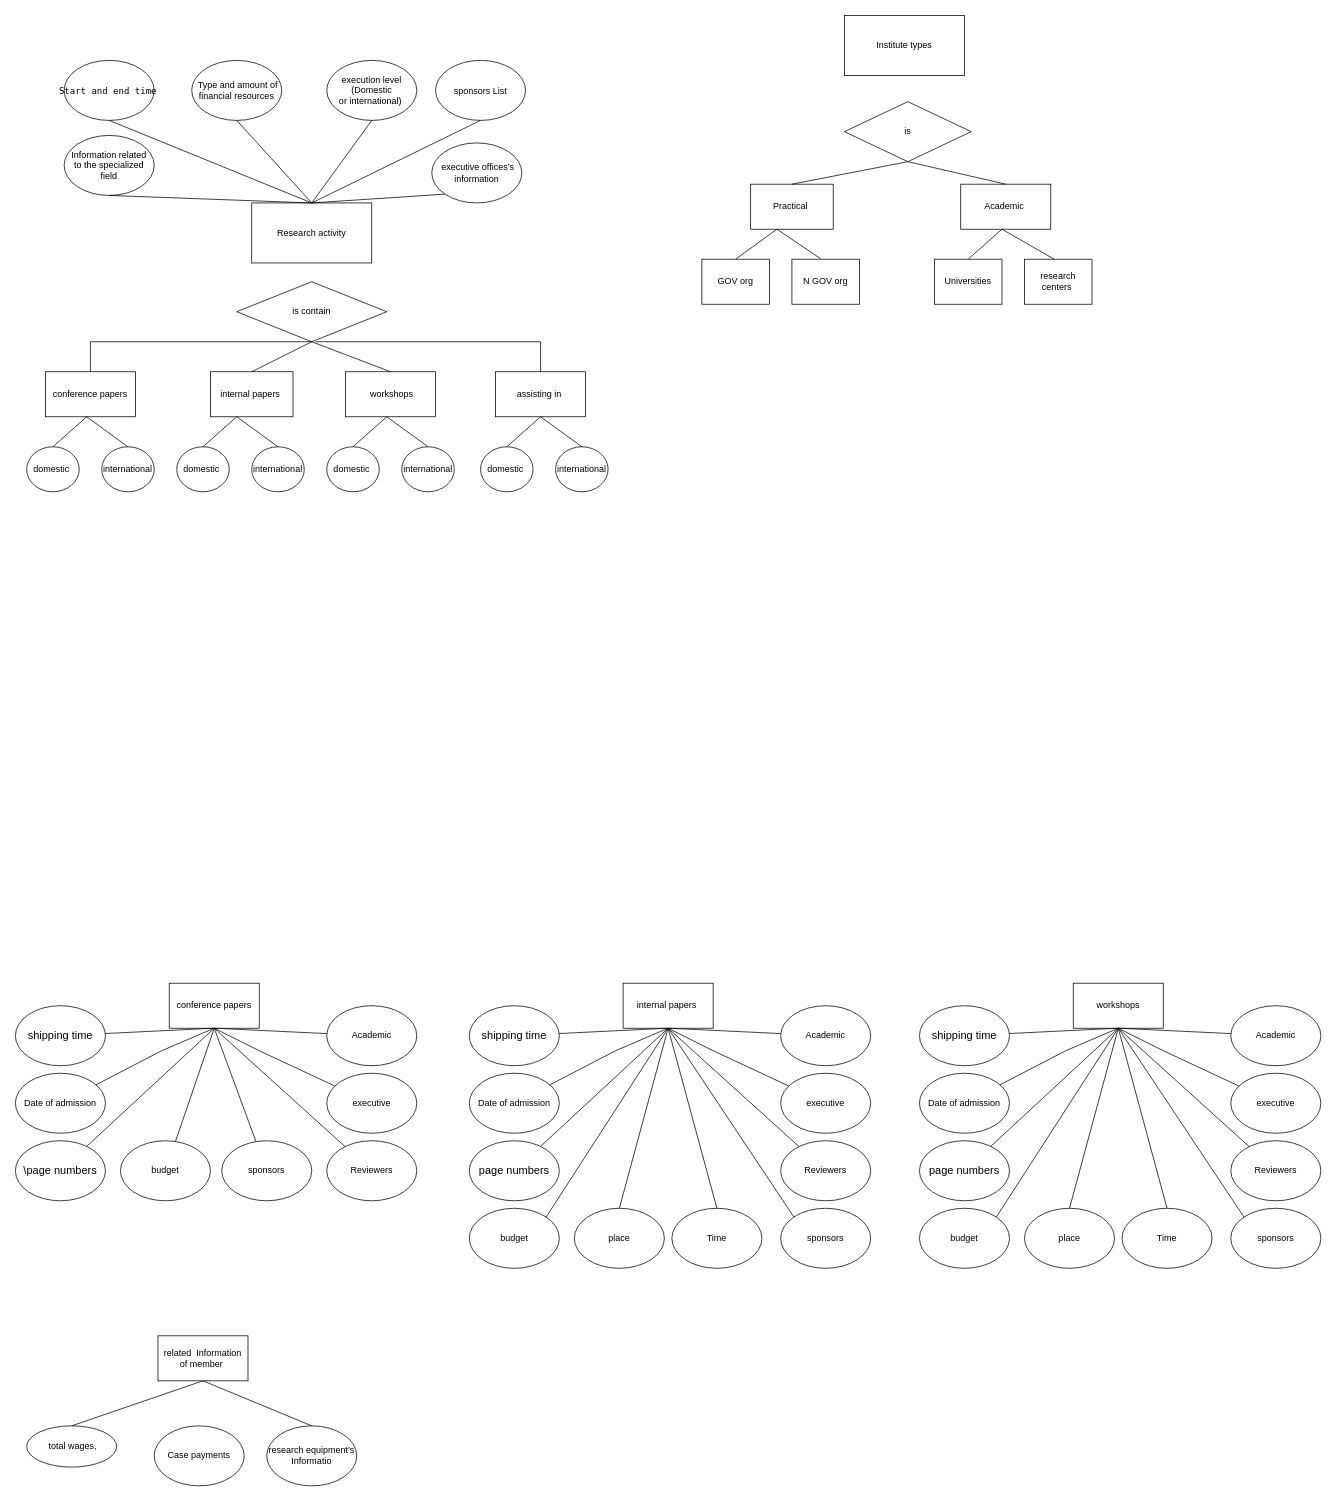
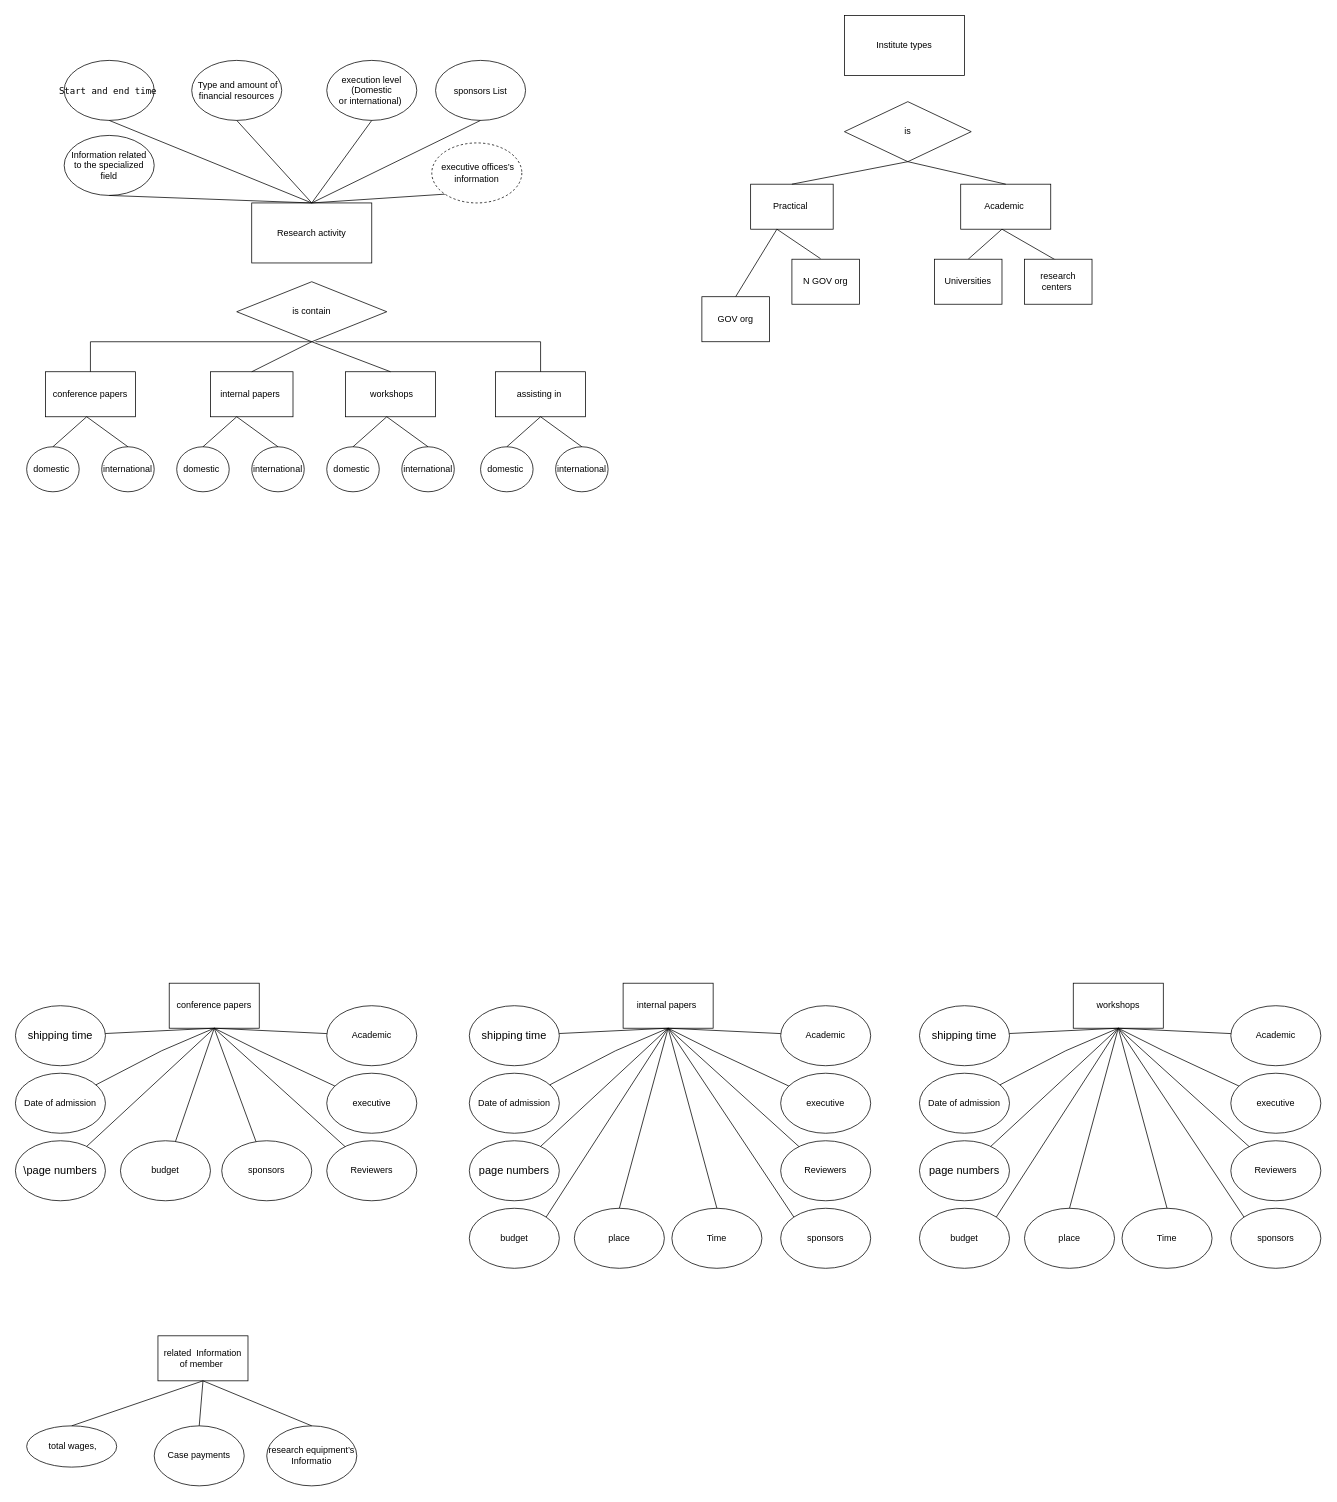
node "executive offices’s information": style solid -> dashed
node "GOV org": moved (735, 282) -> (735, 319)
edge "related Information of member" -- "Case payments": added
